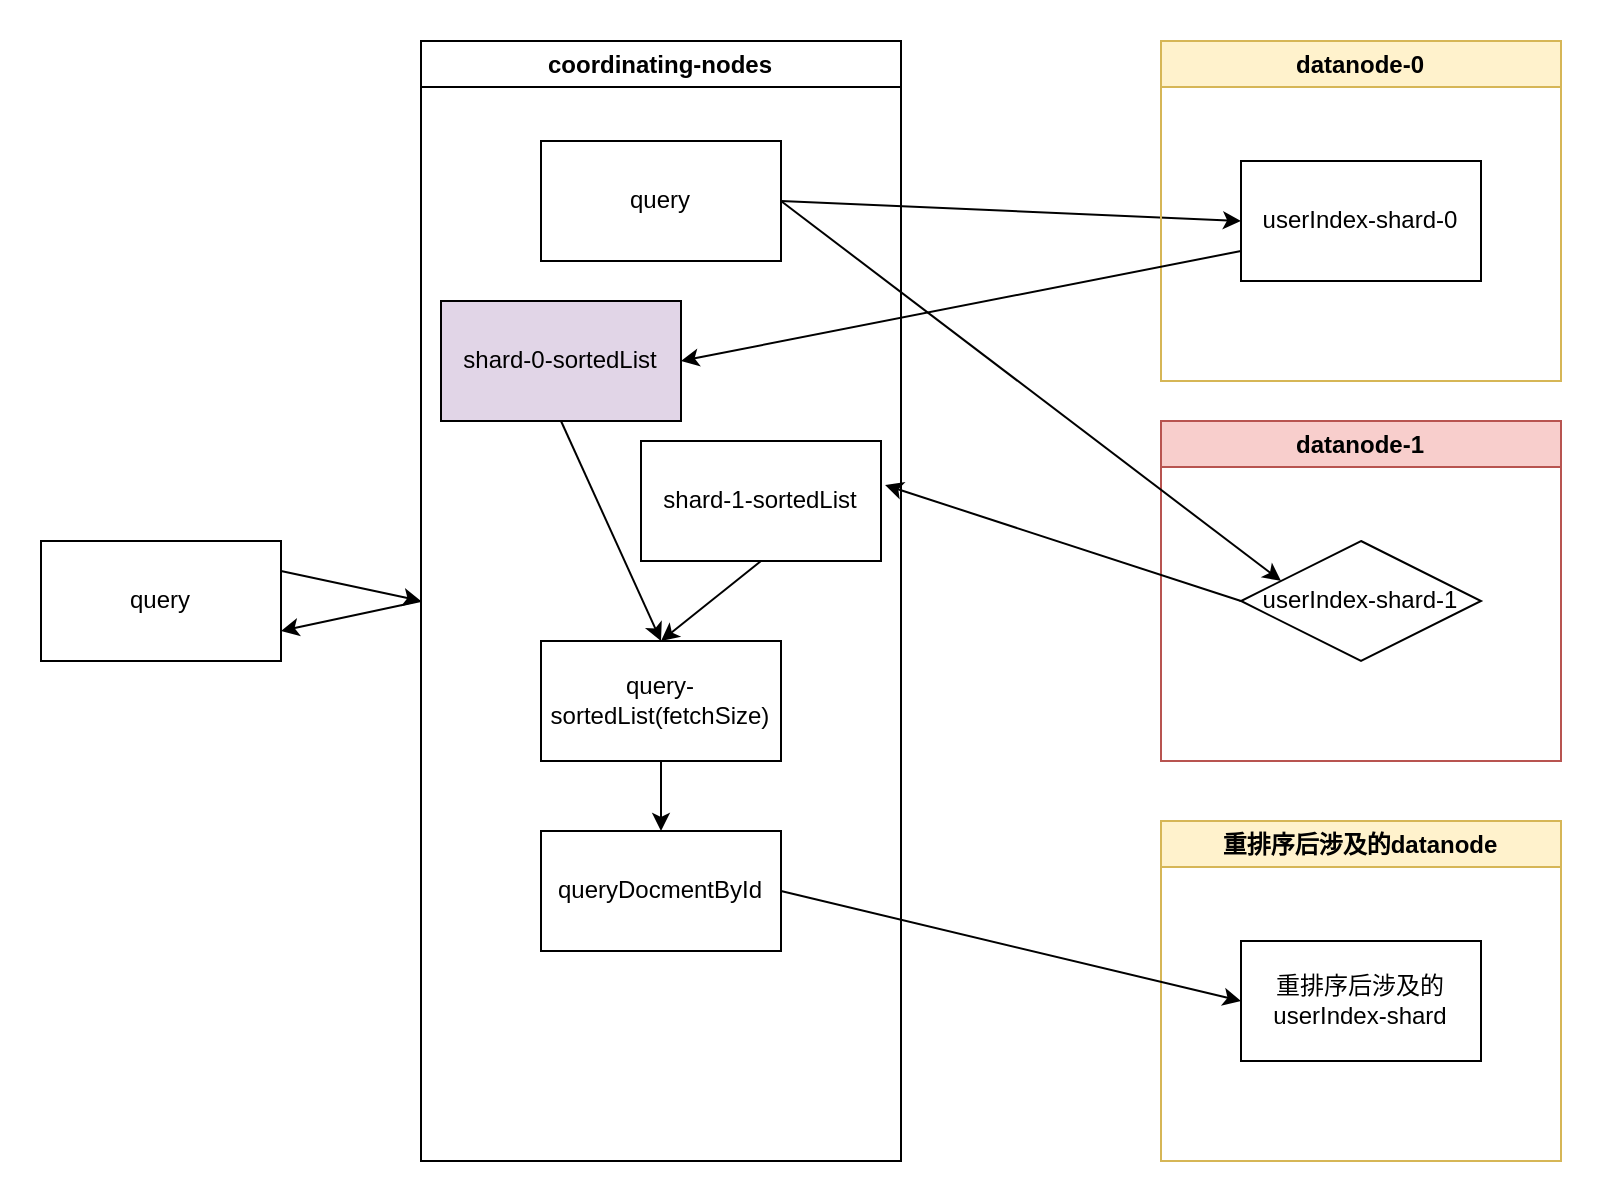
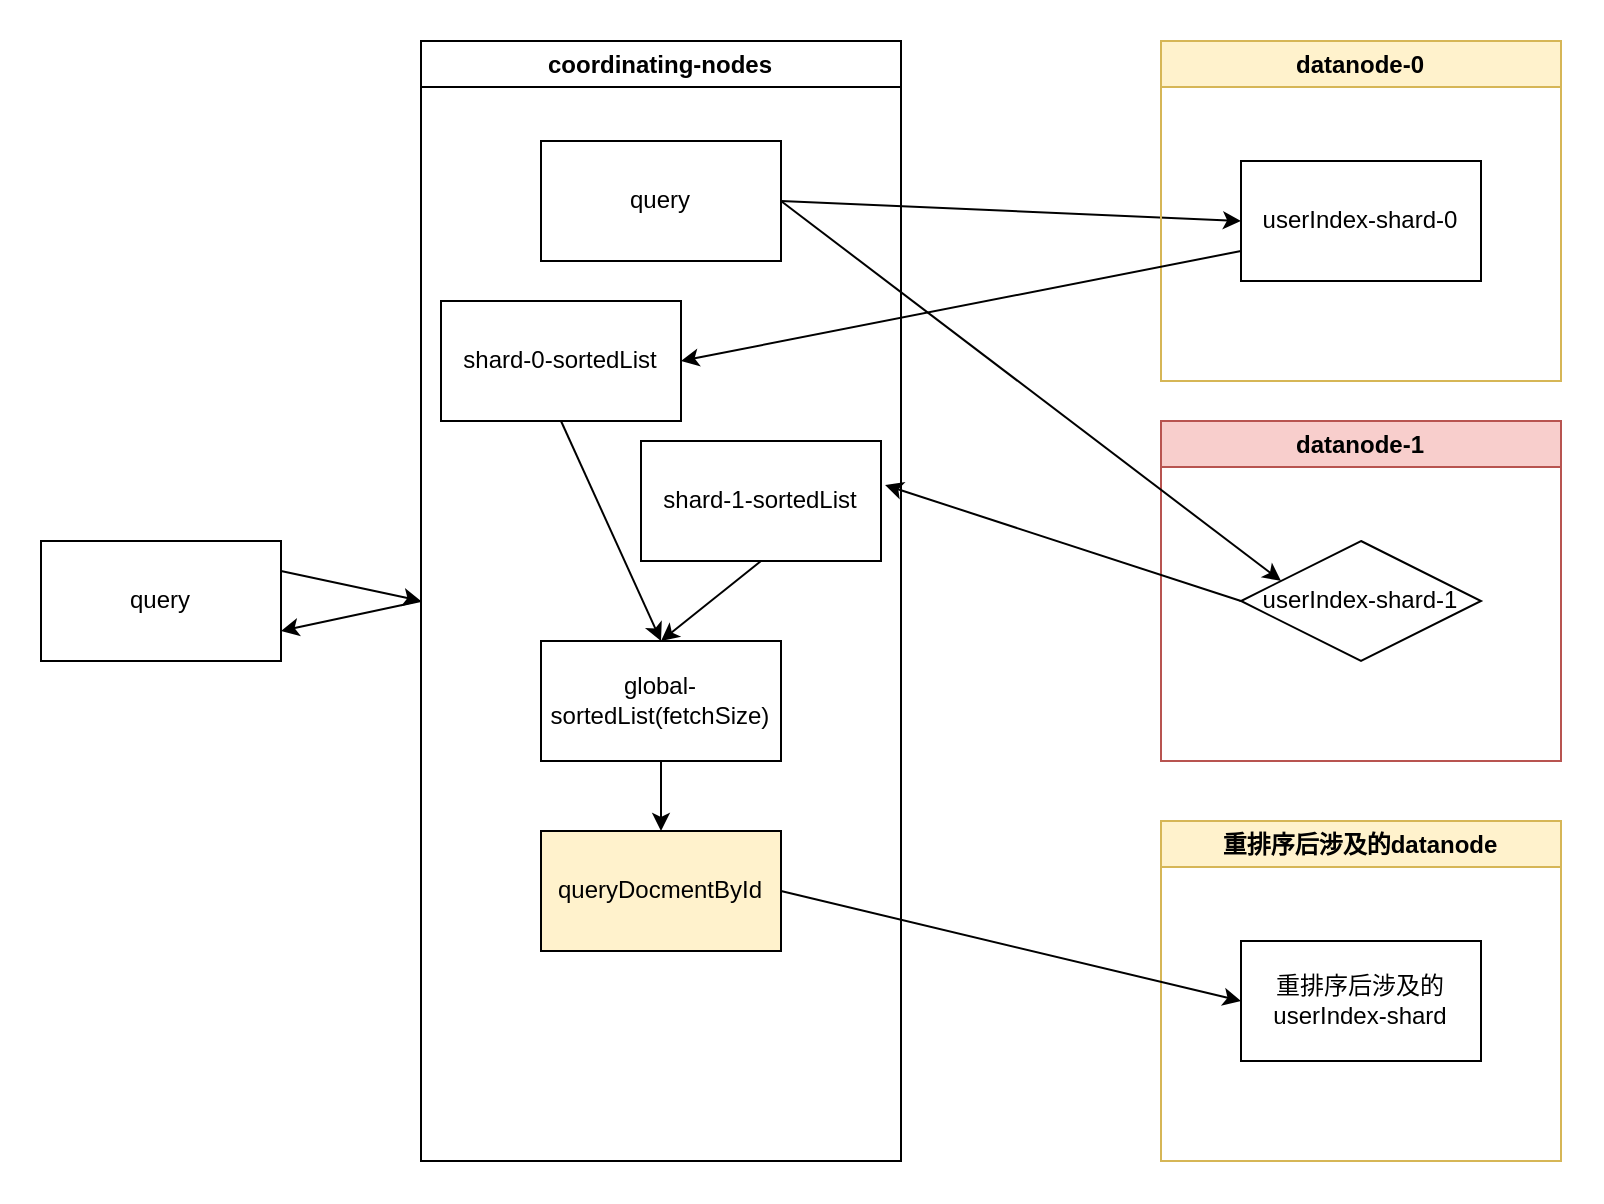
node "shard-0-sortedList": fillcolor #e1d5e7 -> #ffffff
node "query-sortedList(fetchSize)": label "query-sortedList(fetchSize)" -> "global-sortedList(fetchSize)"
node "queryDocmentById": fillcolor #ffffff -> #fff2cc
